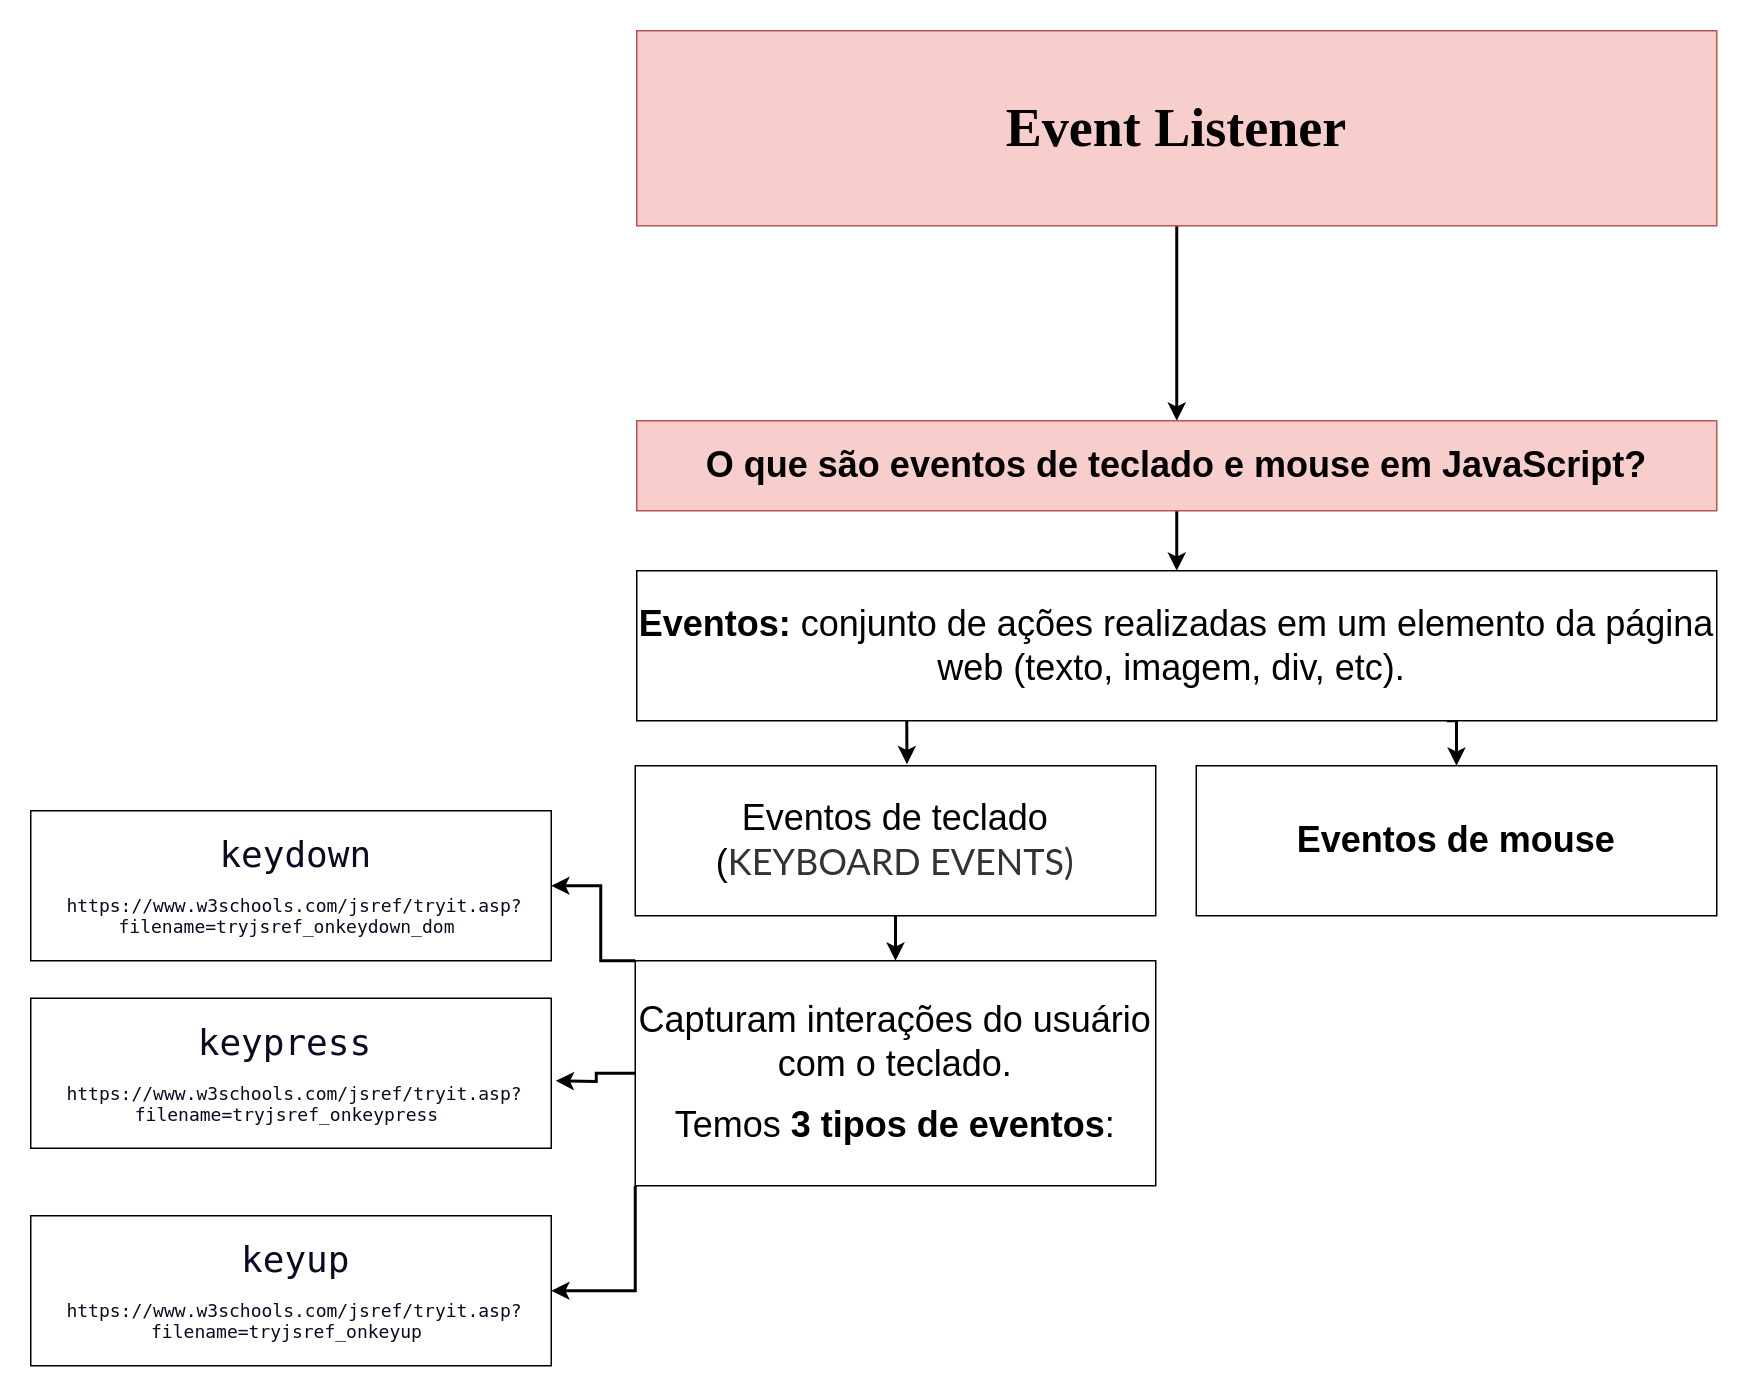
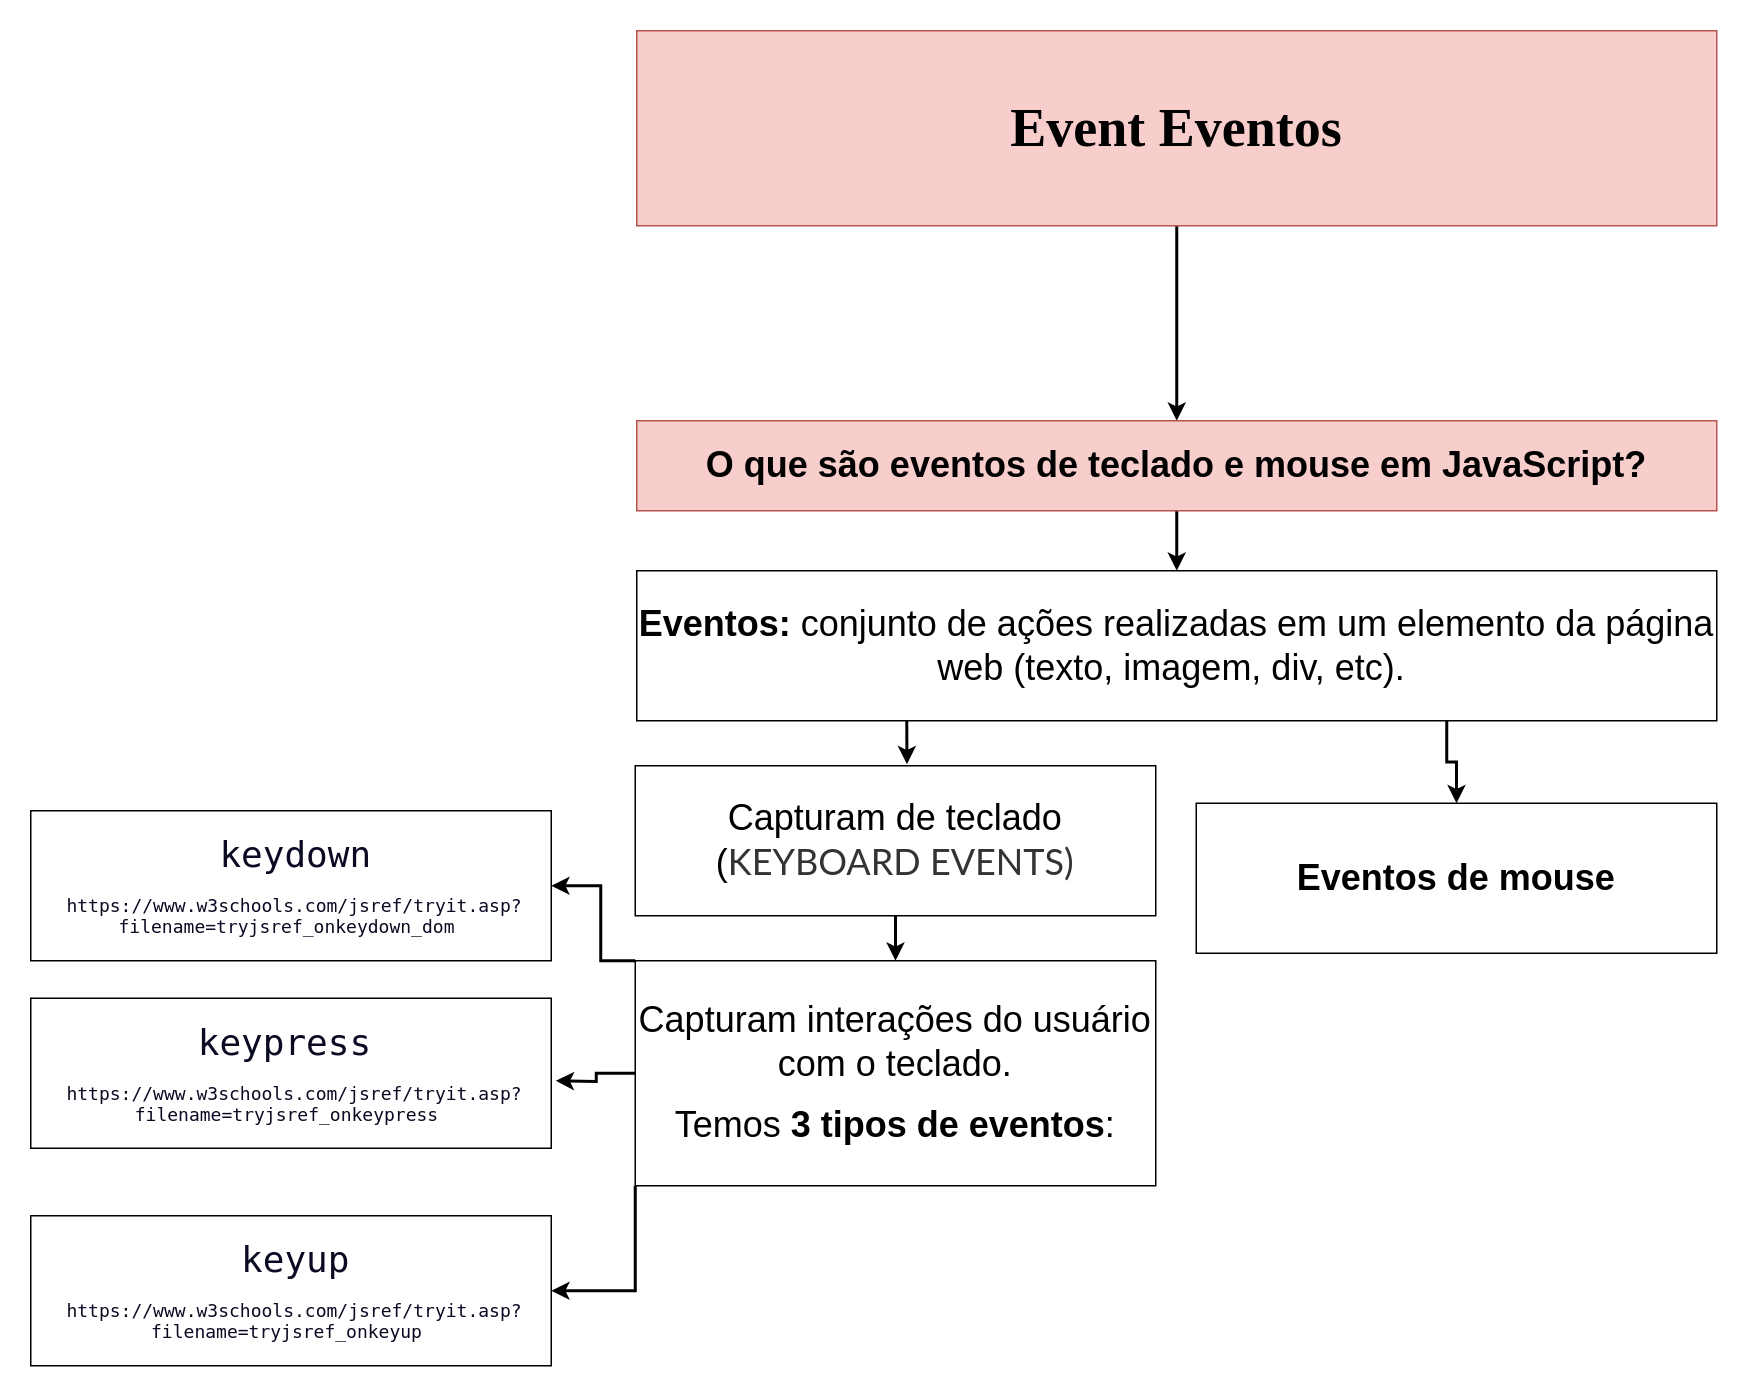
node "Event Listener": label "Event Listener" -> "Event Eventos"
node "Eventos de teclado (KEYBOARD EVENTS)": label "Eventos de teclado (KEYBOARD EVENTS)" -> "Capturam de teclado (KEYBOARD EVENTS)"
node "Eventos de mouse": moved (1457, 841) -> (1457, 878)
